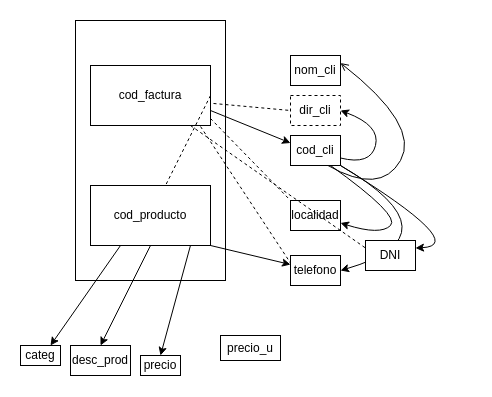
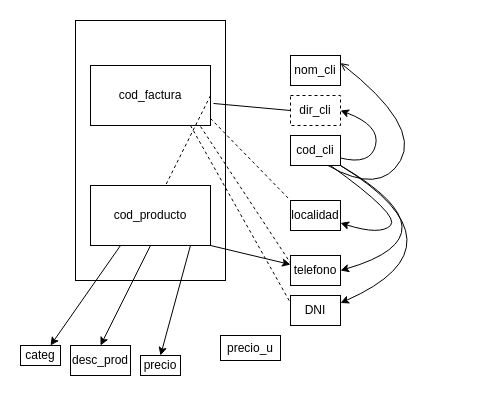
edge "cod_factura" -- "dir_cli": style dashed -> solid
edge "cod_factura" -> "cod_cli": removed
node "DNI": moved (391, 256) -> (316, 311)
